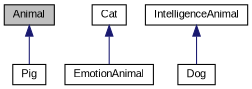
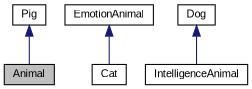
edge "Pig" -> "Animal": reversed
edge "EmotionAnimal" -> "Cat": reversed
edge "Dog" -> "IntelligenceAnimal": reversed
